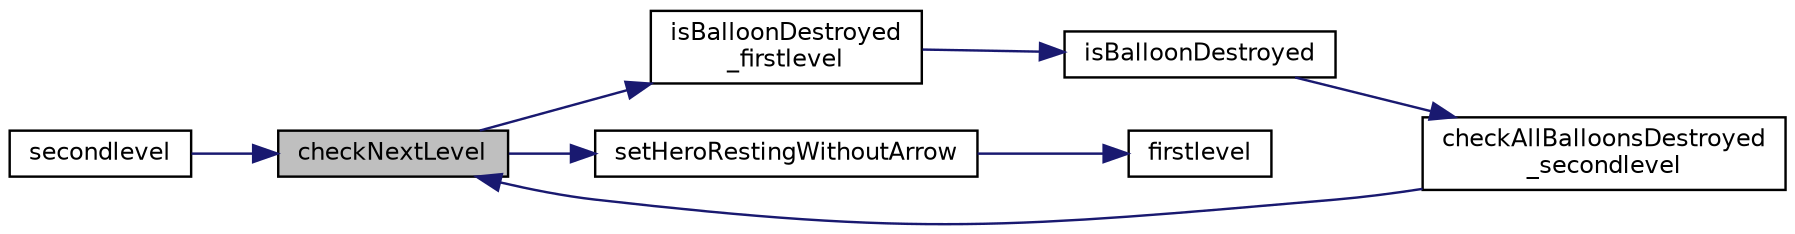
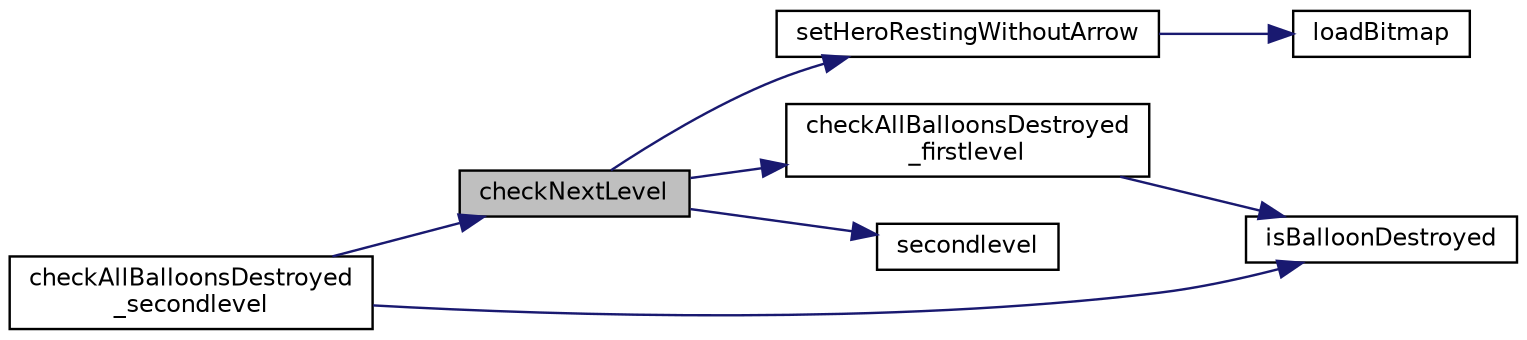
node "isBalloonDestroyed _firstlevel": label "isBalloonDestroyed _firstlevel" -> "checkAllBalloonsDestroyed _firstlevel"
edge "isBalloonDestroyed" -> "checkAllBalloonsDestroyed _secondlevel": reversed
edge "secondlevel" -> "checkNextLevel": reversed
node "firstlevel": label "firstlevel" -> "loadBitmap"
